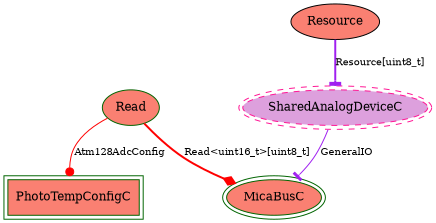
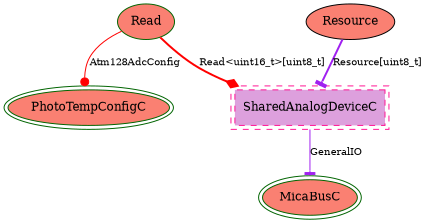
node "SharedAnalogDeviceC": shape ellipse -> box
edge "Read" -> "MicaBusC": now "Read" -> "SharedAnalogDeviceC"
node "PhotoTempConfigC": shape box -> ellipse
